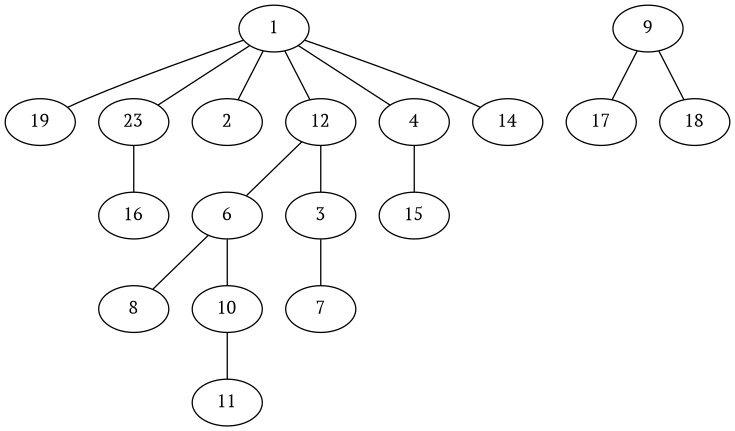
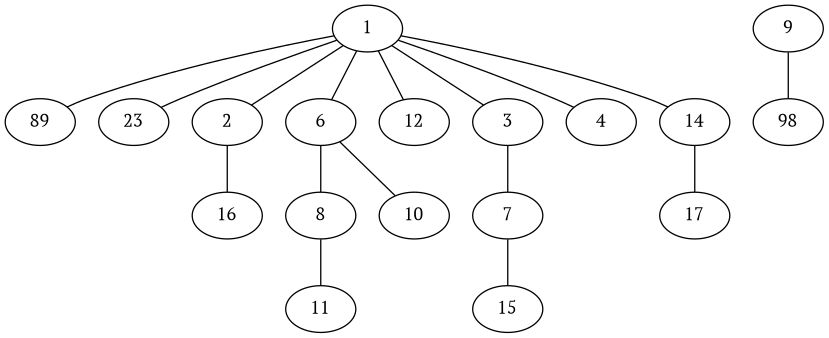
edge "9" -- "17": now "14" -- "17"
node "19": label "19" -> "89"
node "18": label "18" -> "98"
edge "23" -- "16": now "2" -- "16"
edge "12" -- "6": now "1" -- "6"
edge "12" -- "3": now "1" -- "3"
edge "4" -- "15": now "7" -- "15"
edge "10" -- "11": now "8" -- "11"
